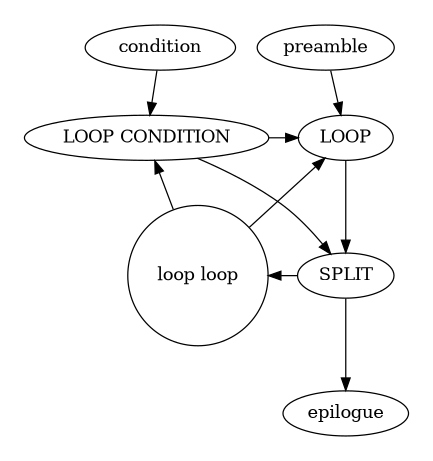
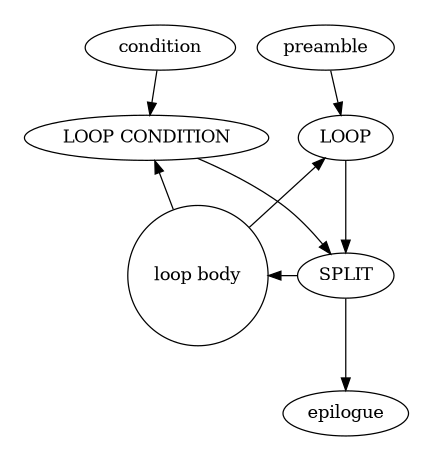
edge "LOOP CONDITION" -> "LOOP": removed
node "loop loop": label "loop loop" -> "loop body"
